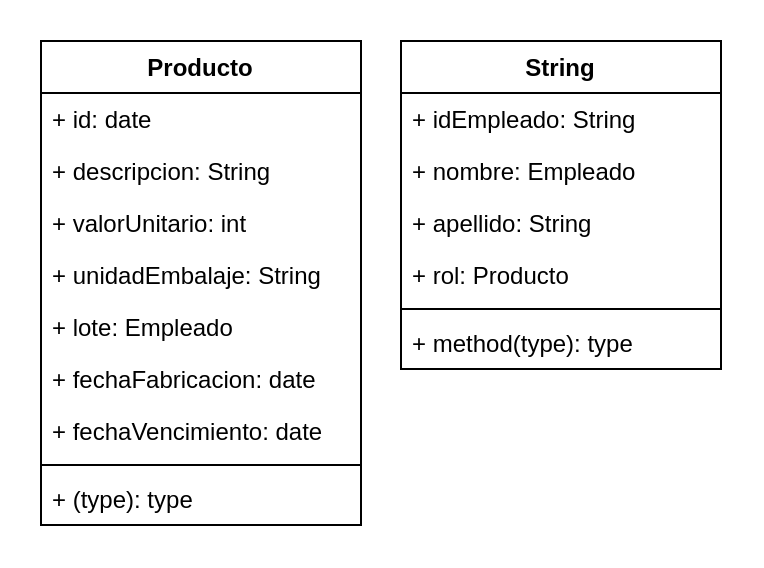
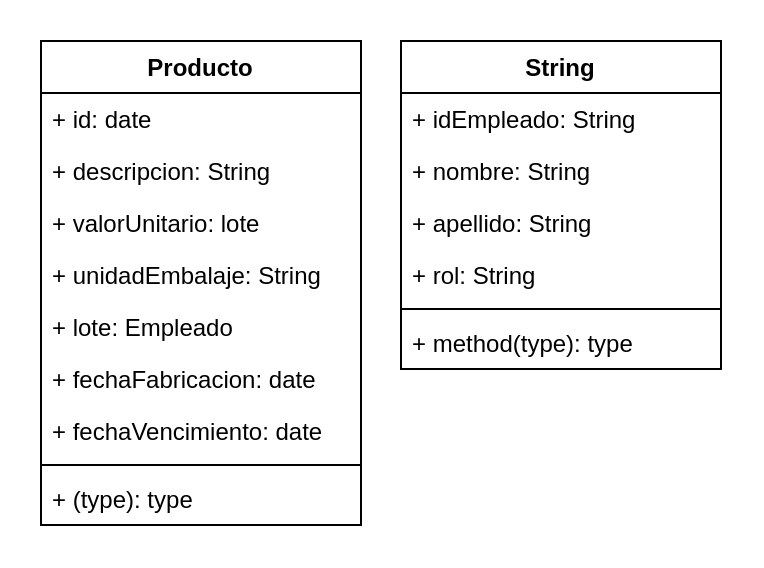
node "+ nombre: Empleado": label "+ nombre: Empleado" -> "+ nombre: String"
node "+ valorUnitario: int": label "+ valorUnitario: int" -> "+ valorUnitario: lote"
node "+ rol: Producto": label "+ rol: Producto" -> "+ rol: String"
